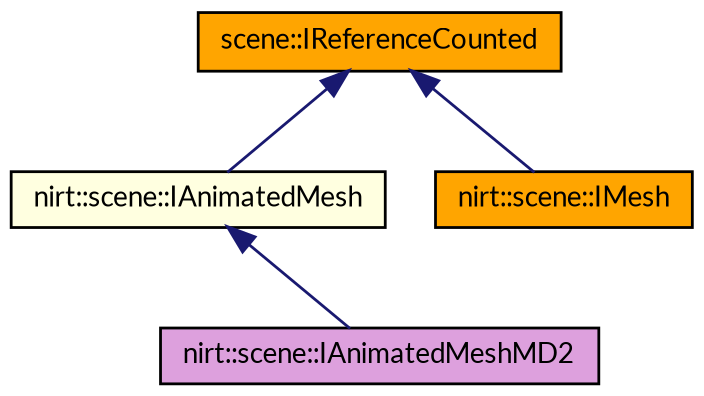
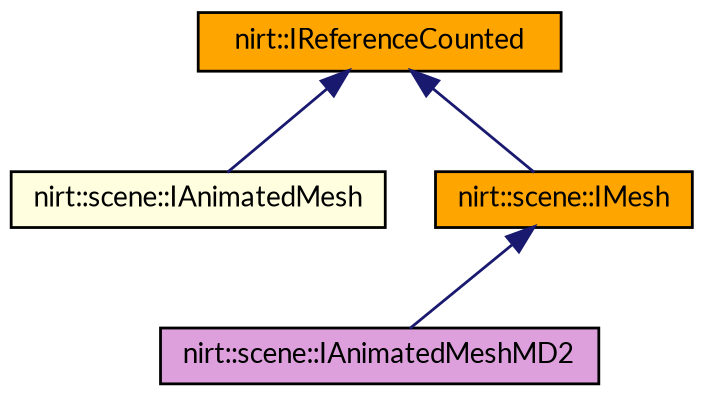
node "scene::IReferenceCounted": label "scene::IReferenceCounted" -> "nirt::IReferenceCounted"
edge "nirt::scene::IAnimatedMeshMD2" -> "nirt::scene::IAnimatedMesh": now "nirt::scene::IAnimatedMeshMD2" -> "nirt::scene::IMesh"
